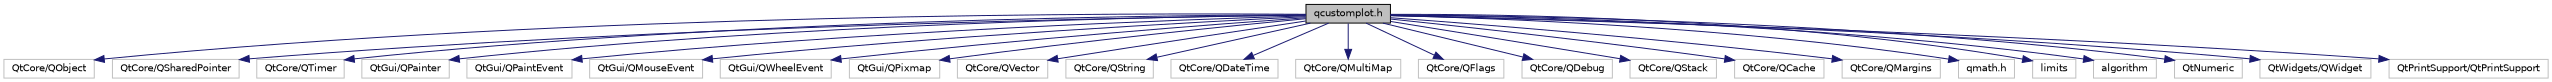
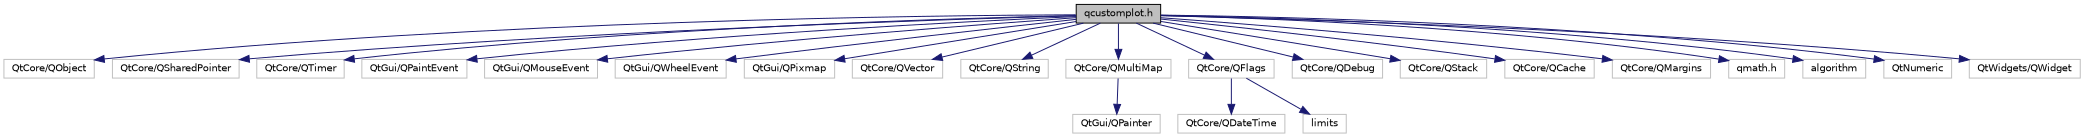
edge "qcustomplot.h" -> "limits": now "QtCore/QFlags" -> "limits"
edge "qcustomplot.h" -> "QtGui/QPainter": now "QtCore/QMultiMap" -> "QtGui/QPainter"
edge "qcustomplot.h" -> "QtCore/QDateTime": now "QtCore/QFlags" -> "QtCore/QDateTime"
node "QtPrintSupport/QtPrintSupport": removed
